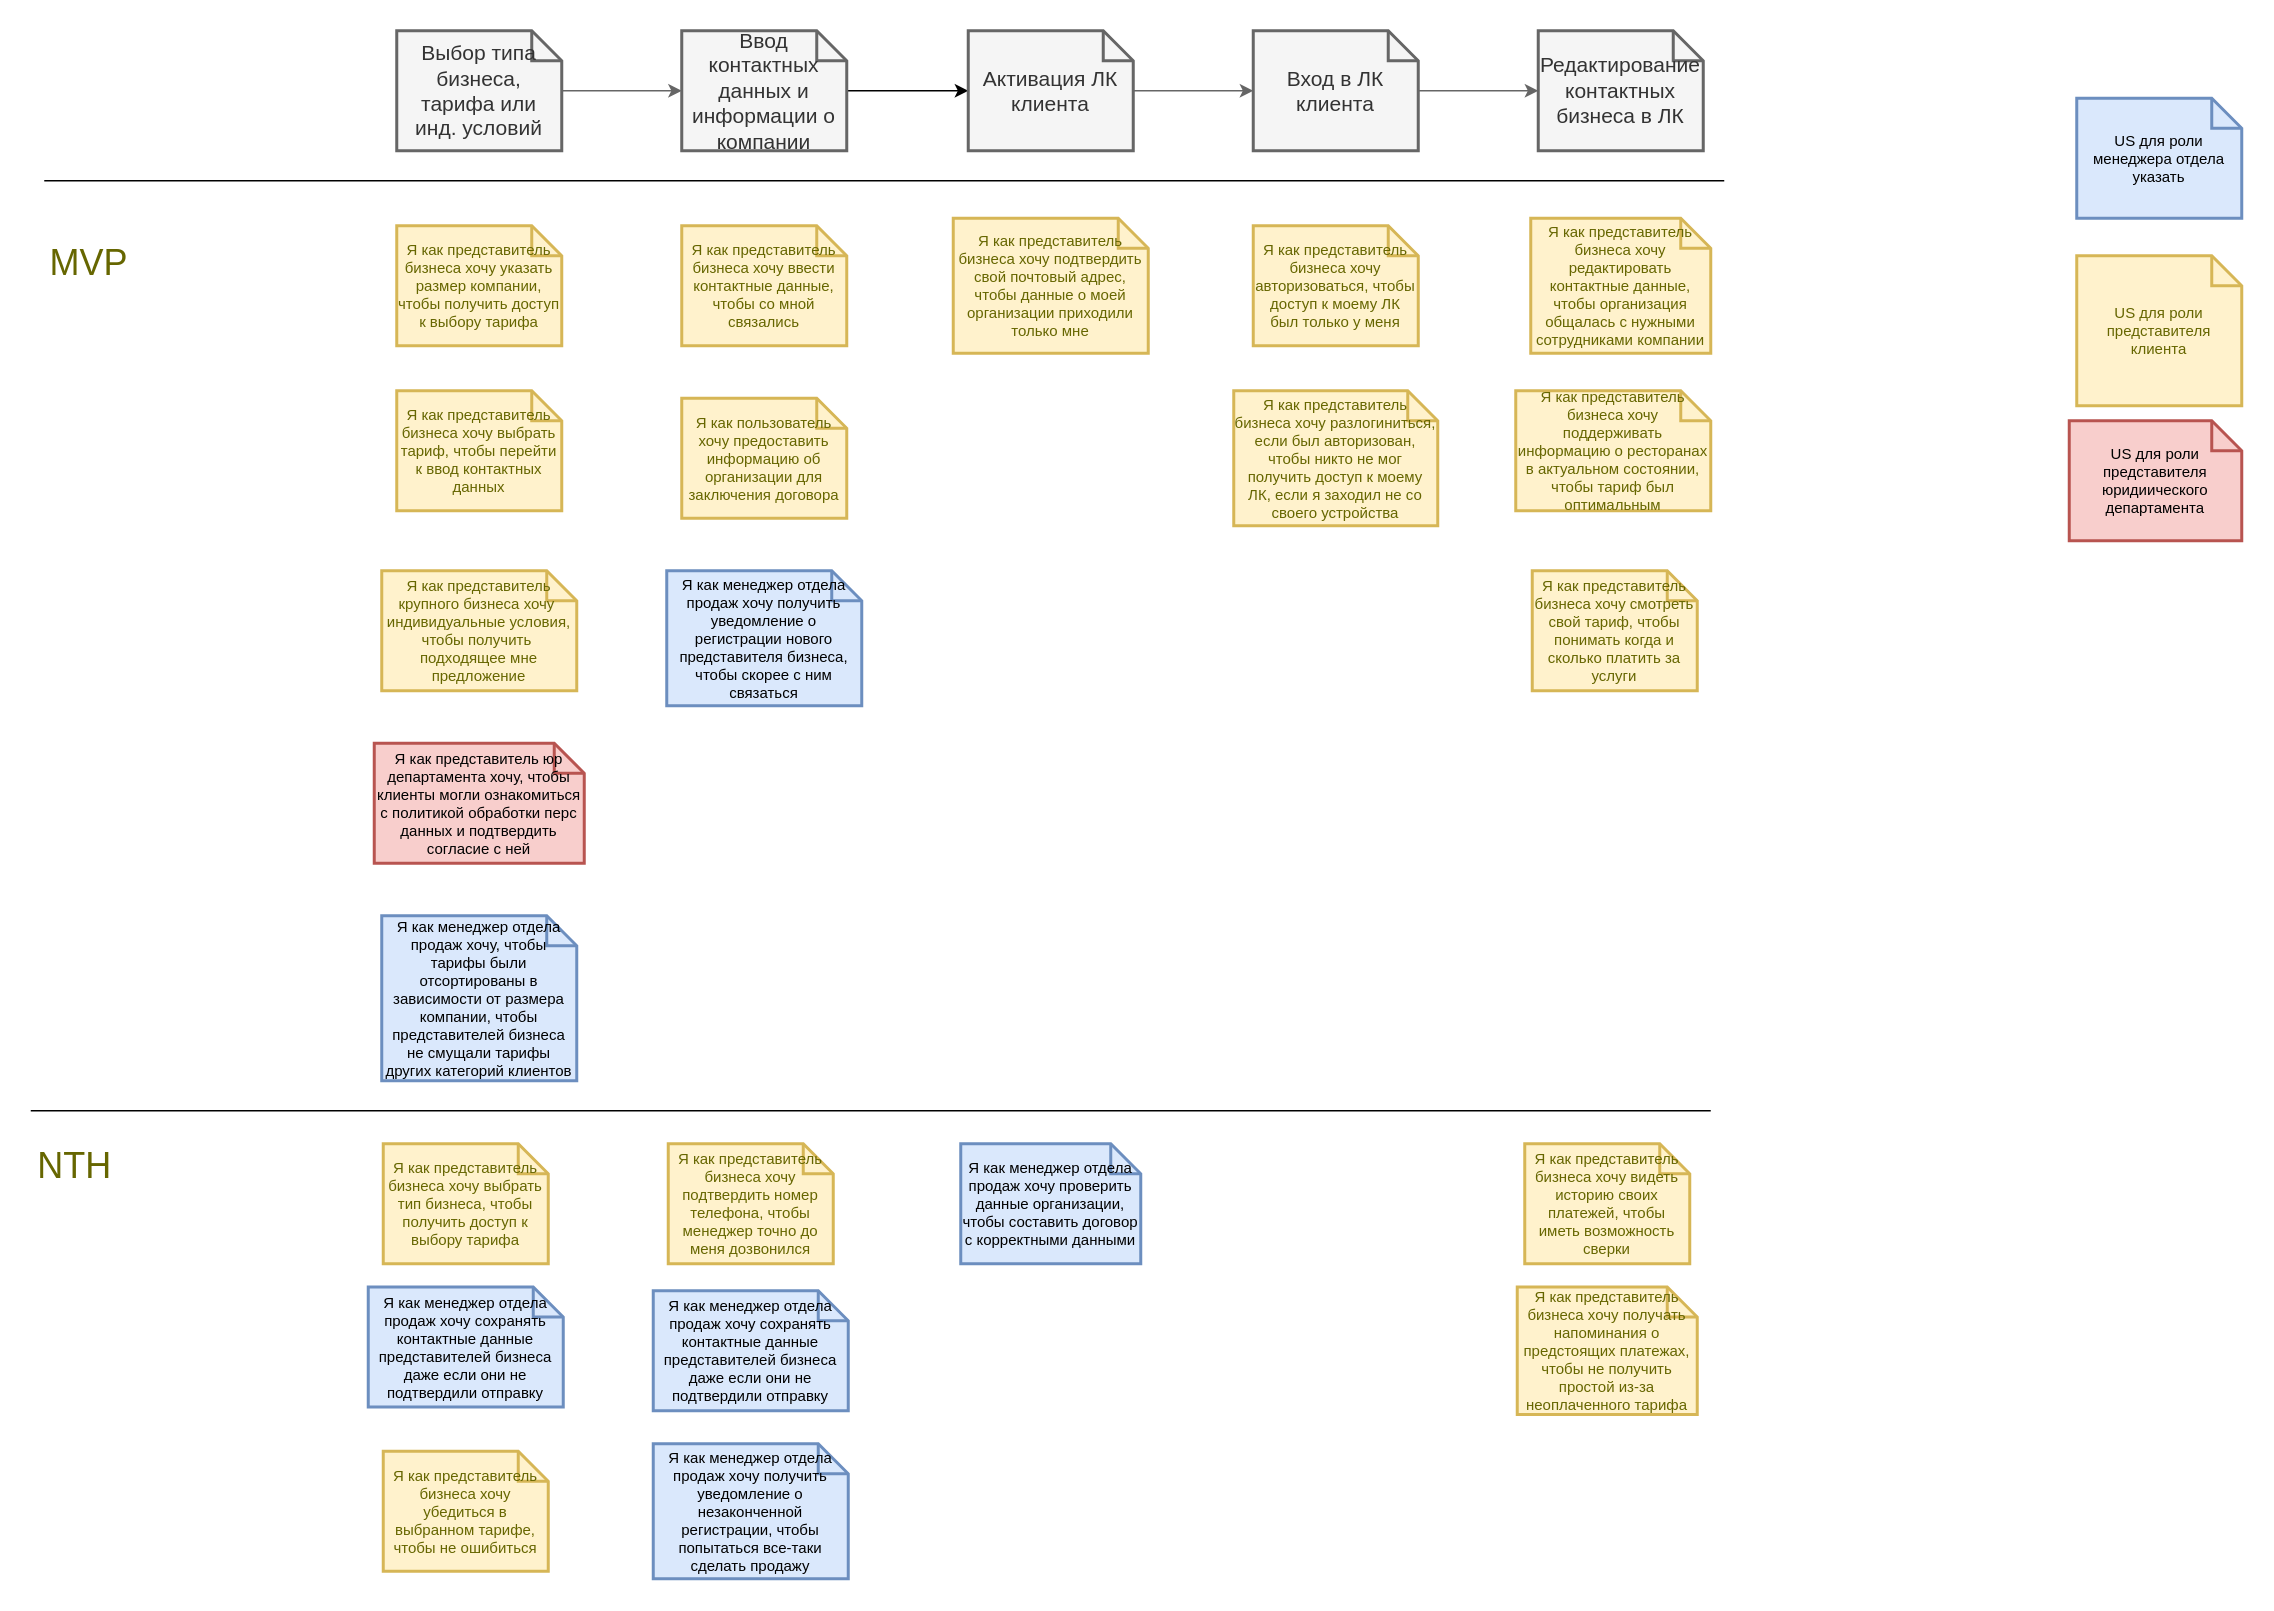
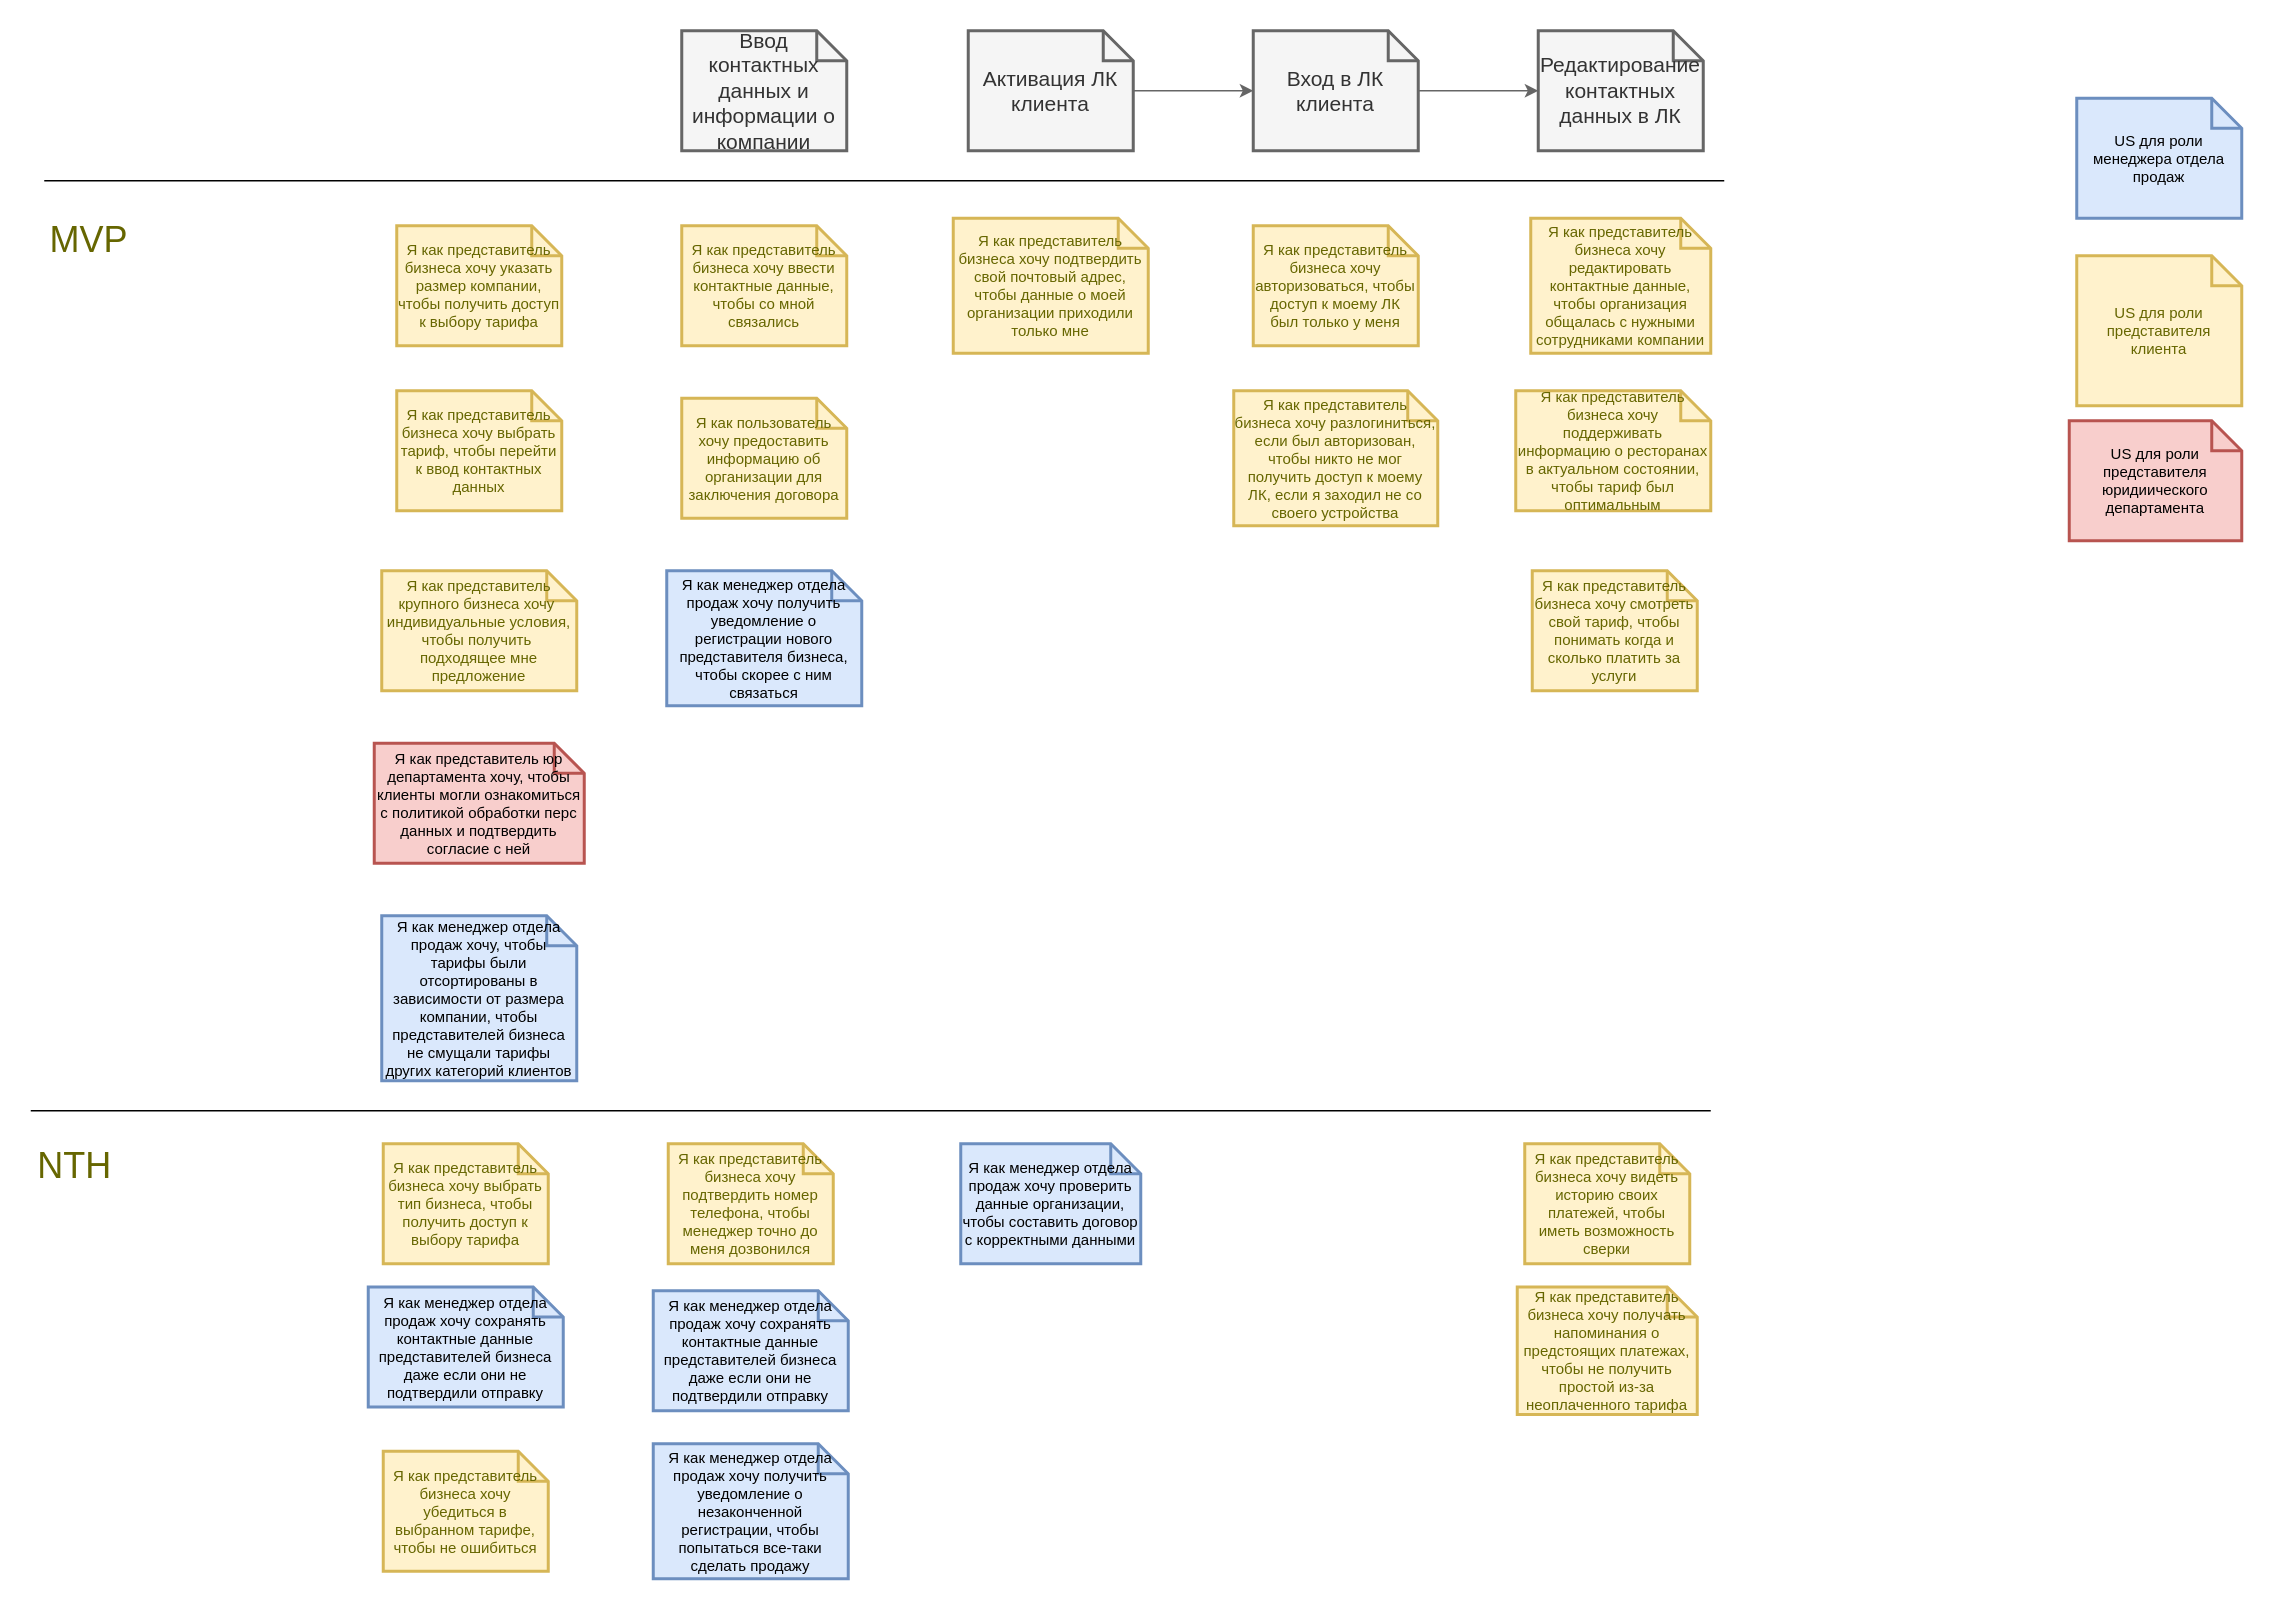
node "Выбор типа бизнеса, тарифа или инд. условий": removed
edge "Выбор типа бизнеса, тарифа или инд. условий" -> "Ввод контактных данных и информации о компании": removed
edge "Ввод контактных данных и информации о компании" -> "Активация ЛК клиента": removed
node "Редактирование контактных бизнеса в ЛК": label "Редактирование контактных бизнеса в ЛК" -> "Редактирование контактных данных в ЛК"
node "US для роли менеджера отдела указать": label "US для роли менеджера отдела указать" -> "US для роли менеджера отдела продаж"
node "MVP": moved (89, 263) -> (89, 241)
